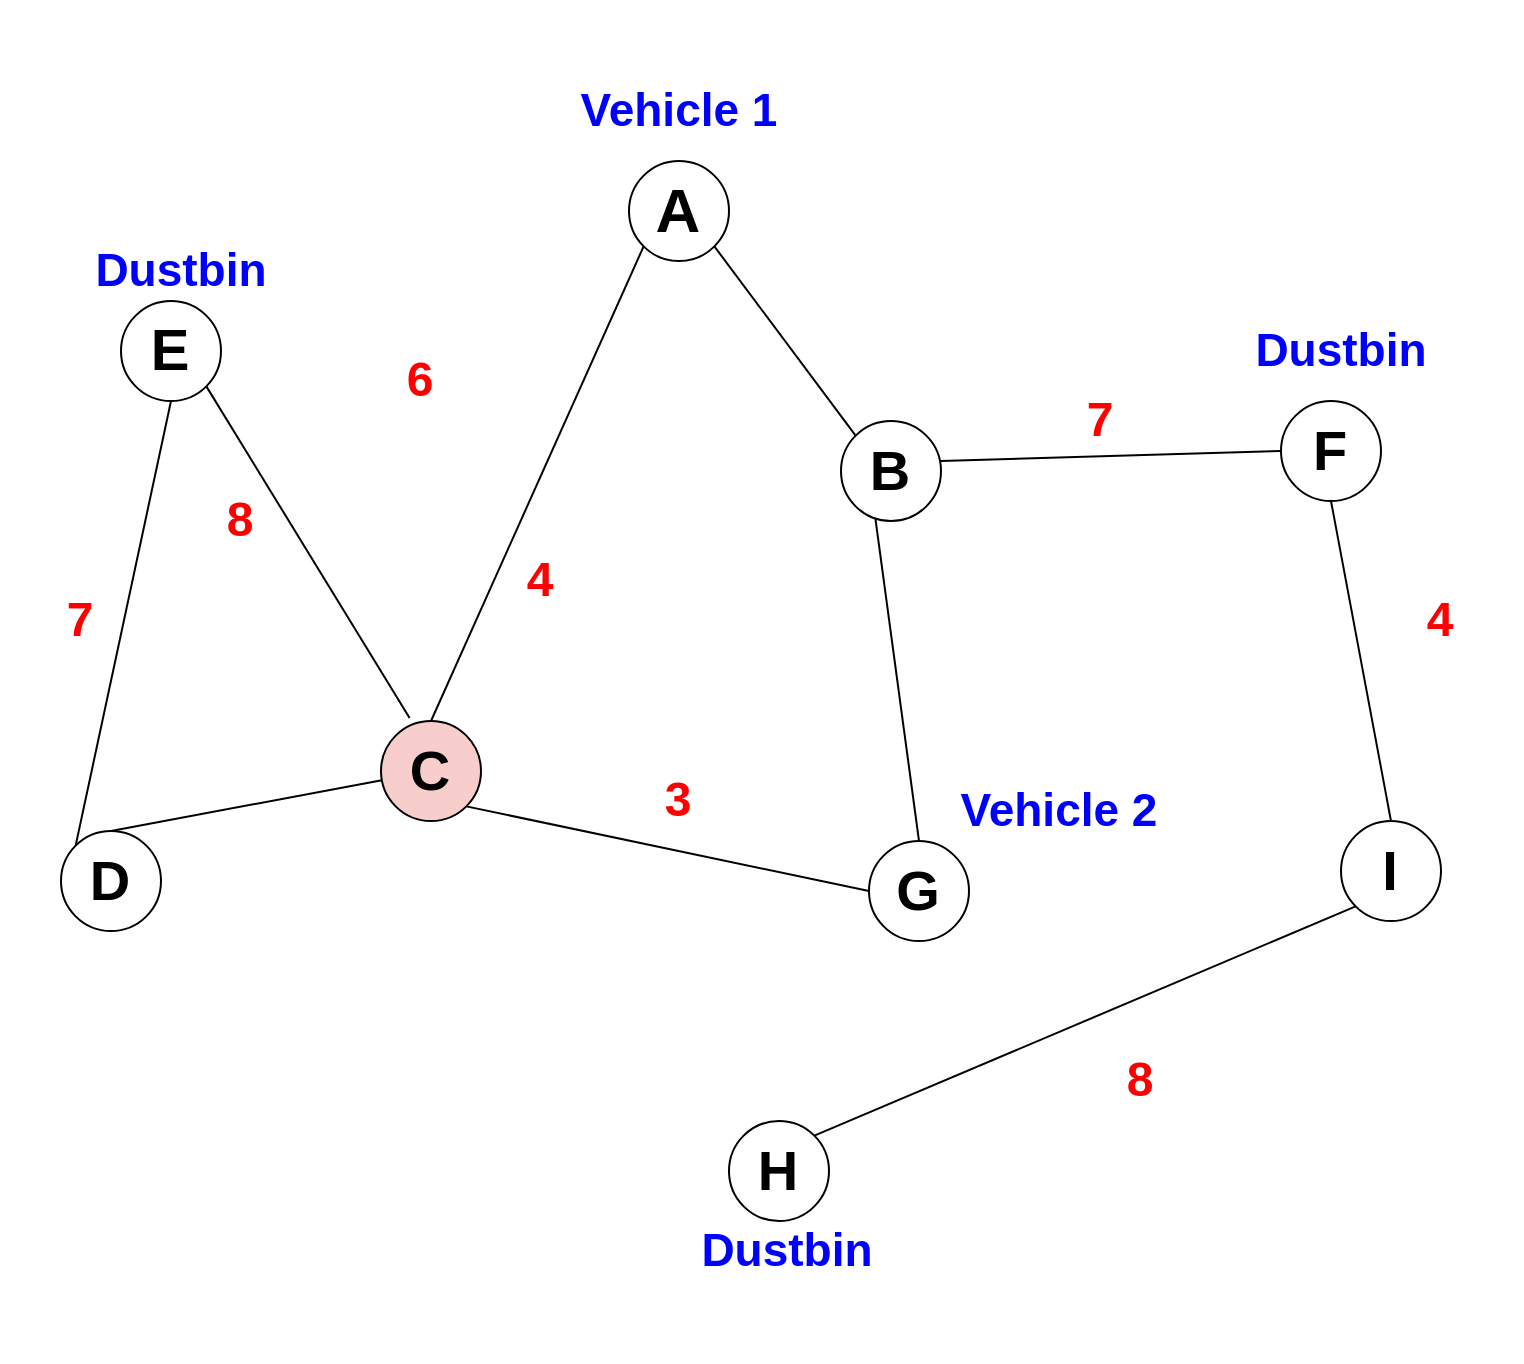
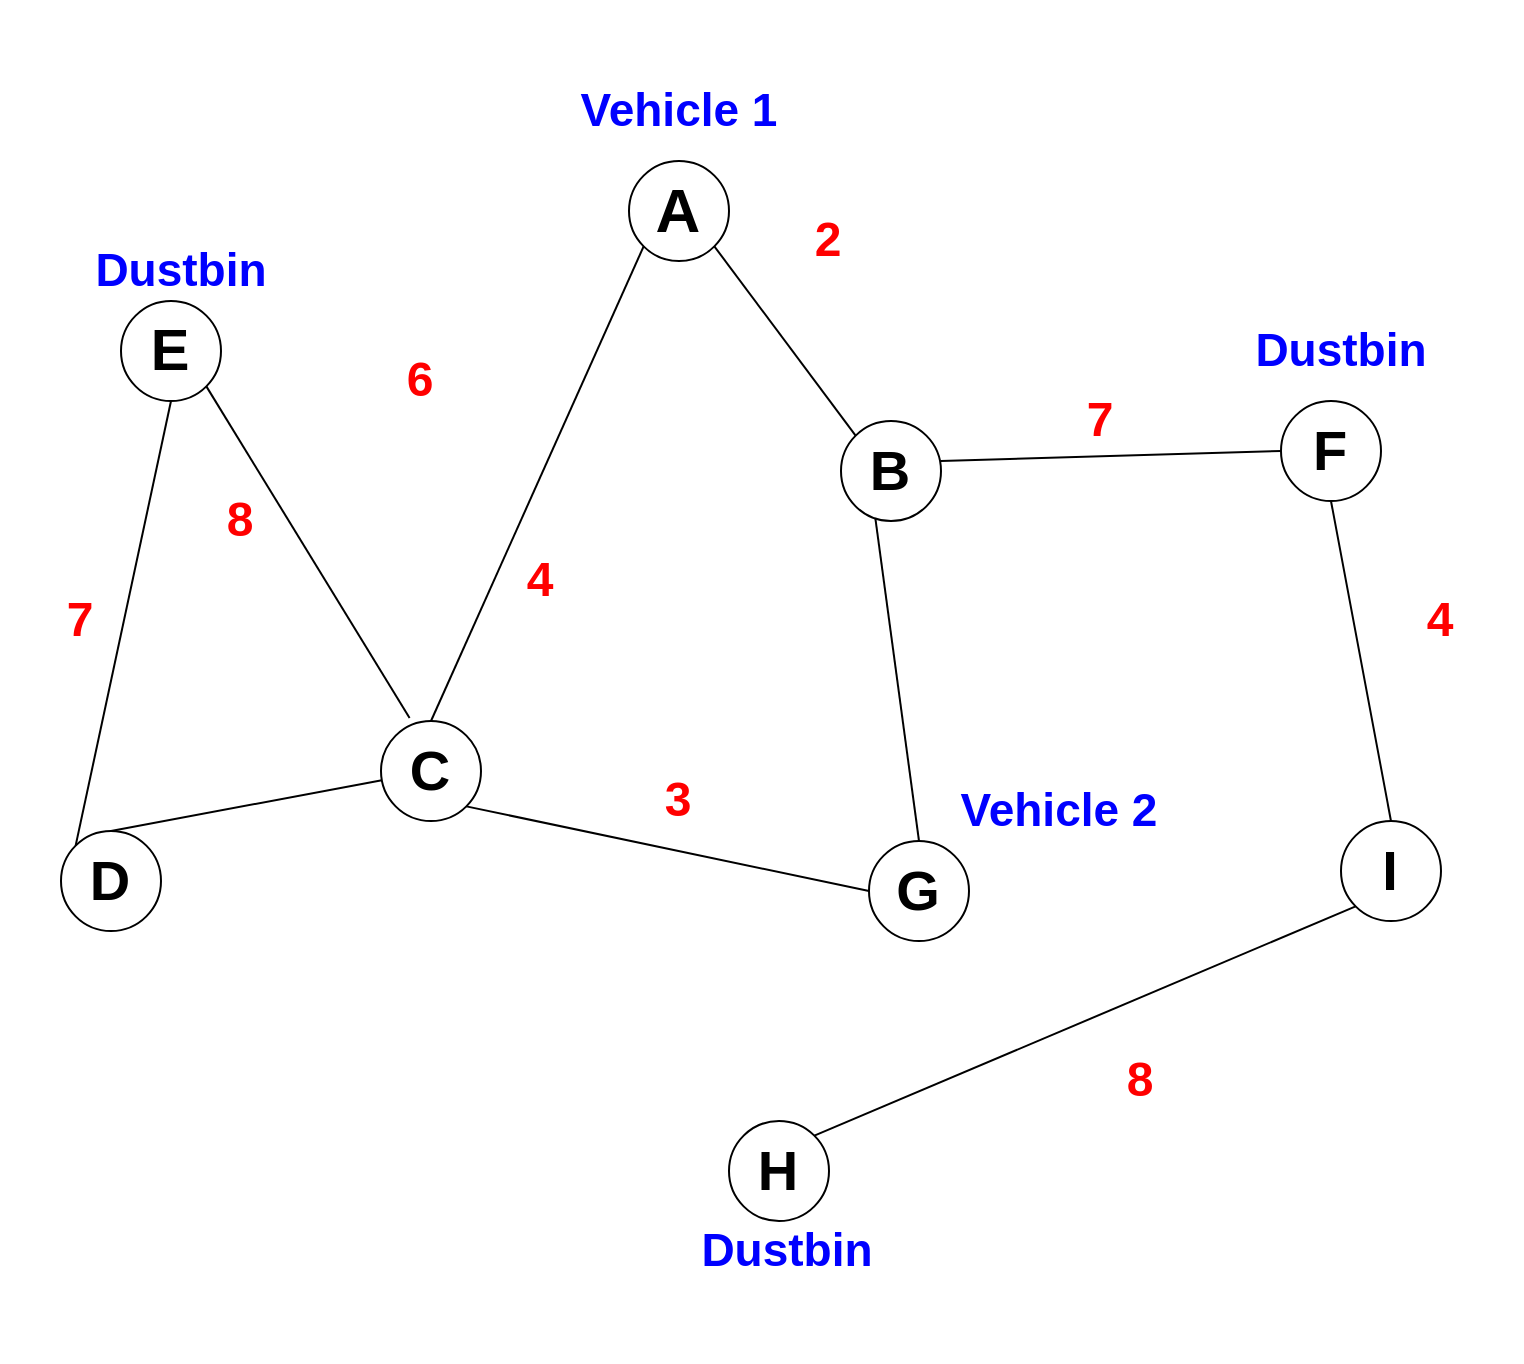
node "2": added
node "C": fillcolor #f8cecc -> #ffffff
